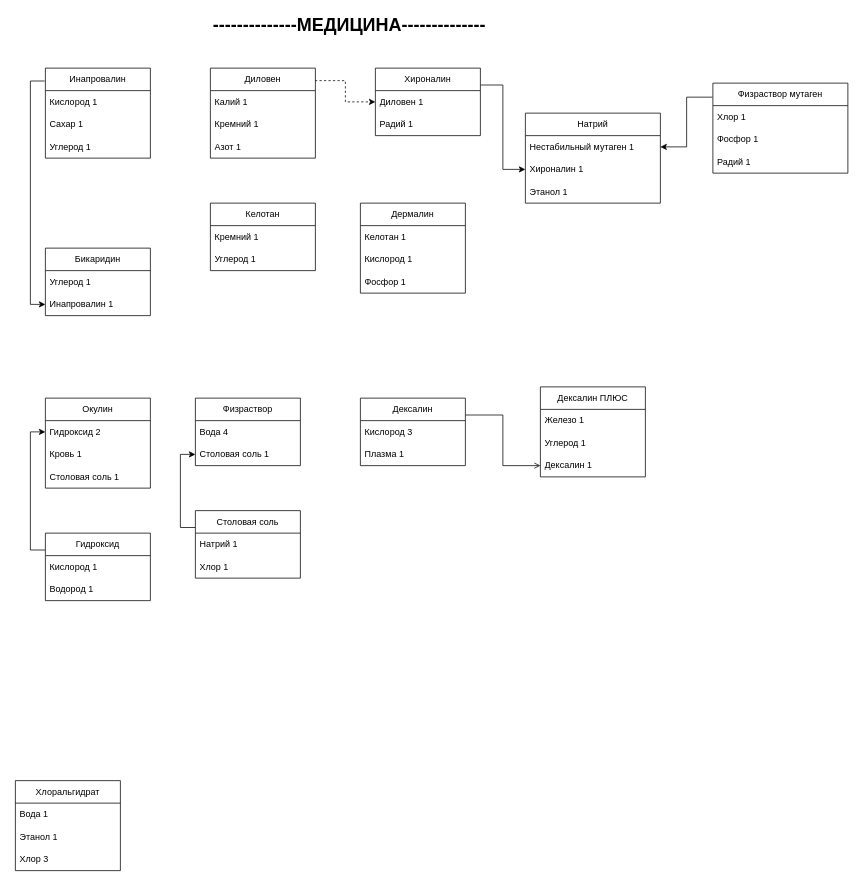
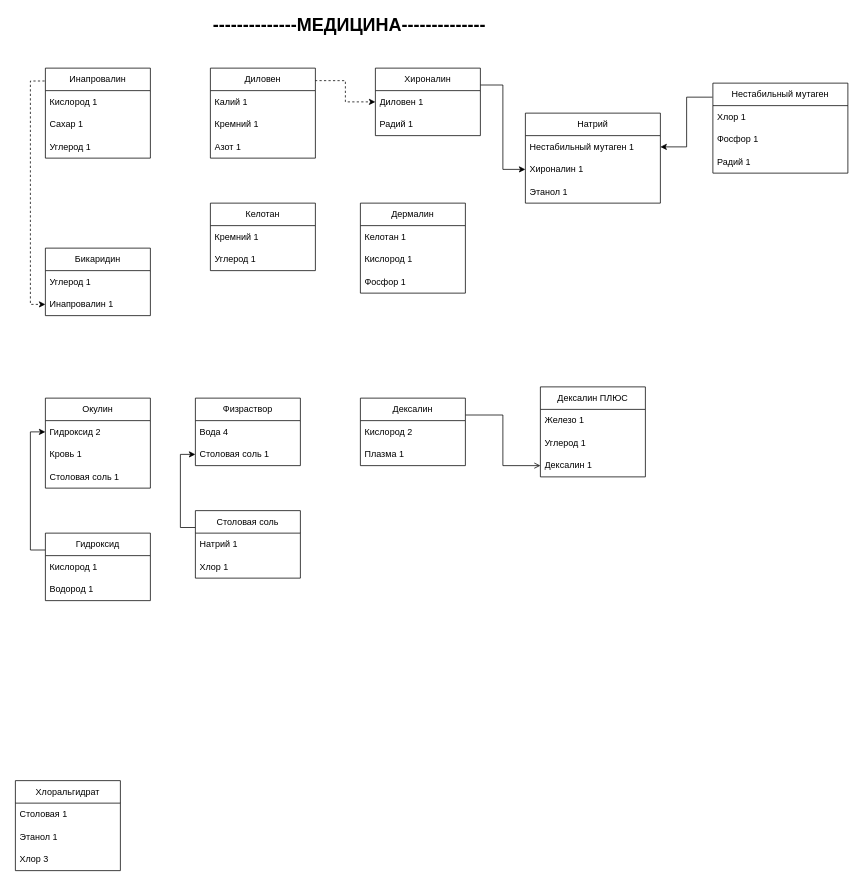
node "Физраствор мутаген": label "Физраствор мутаген" -> "Нестабильный мутаген"
edge "Инапровалин" -> "Инапровалин 1": style solid -> dashed
node "Кислород 3": label "Кислород 3" -> "Кислород 2"
node "Вода 1": label "Вода 1" -> "Столовая 1"
